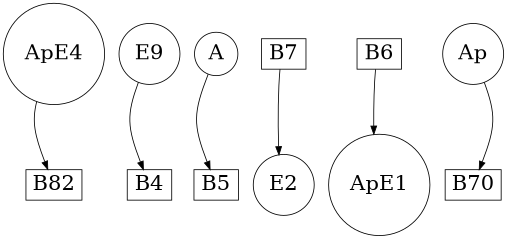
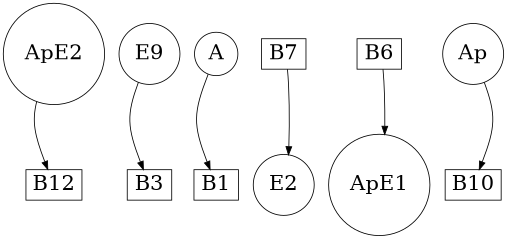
node "ApE4": label "ApE4" -> "ApE2"
edge "ApE1" -> "B6": reversed
edge "E2" -> "B7": reversed
node "B82": label "B82" -> "B12"
node "B4": label "B4" -> "B3"
node "B5": label "B5" -> "B1"
node "B70": label "B70" -> "B10"
